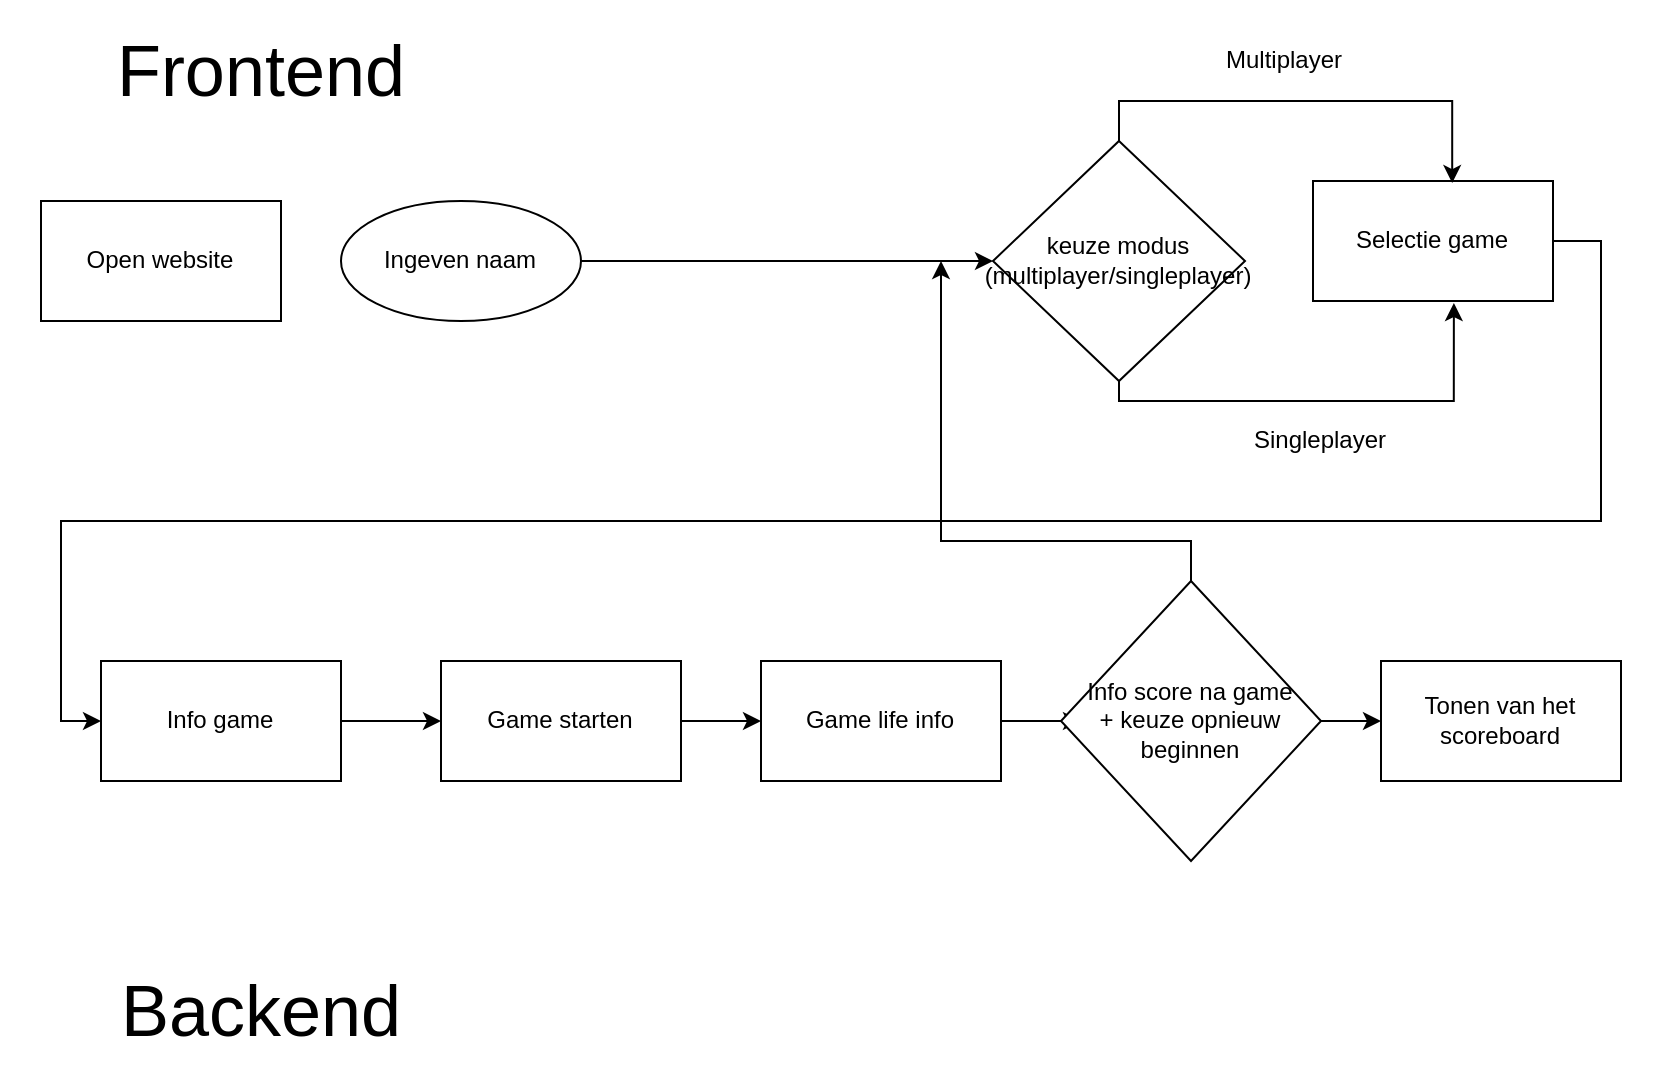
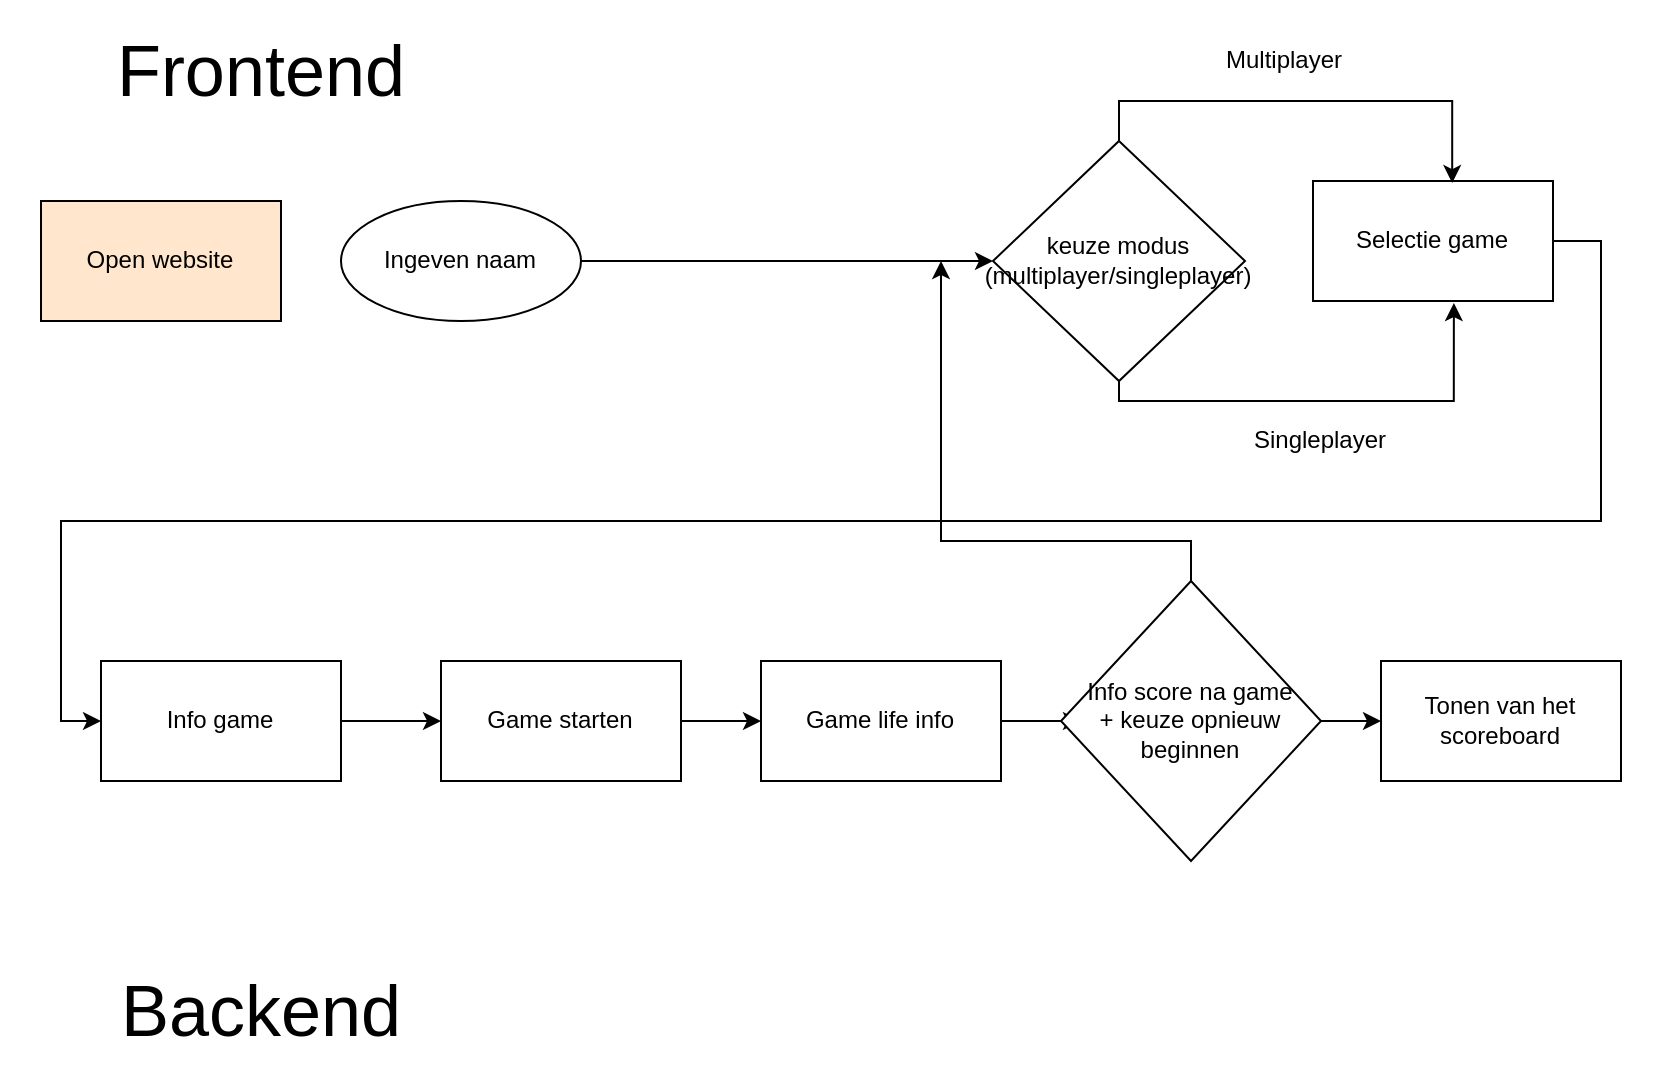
node "Open website": fillcolor #ffffff -> #ffe6cc
